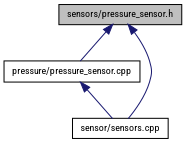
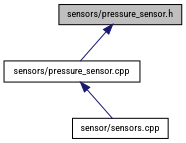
node "pressure/pressure_sensor.cpp": label "pressure/pressure_sensor.cpp" -> "sensors/pressure_sensor.cpp"
edge "sensor/sensors.cpp" -> "sensors/pressure_sensor.h": removed
